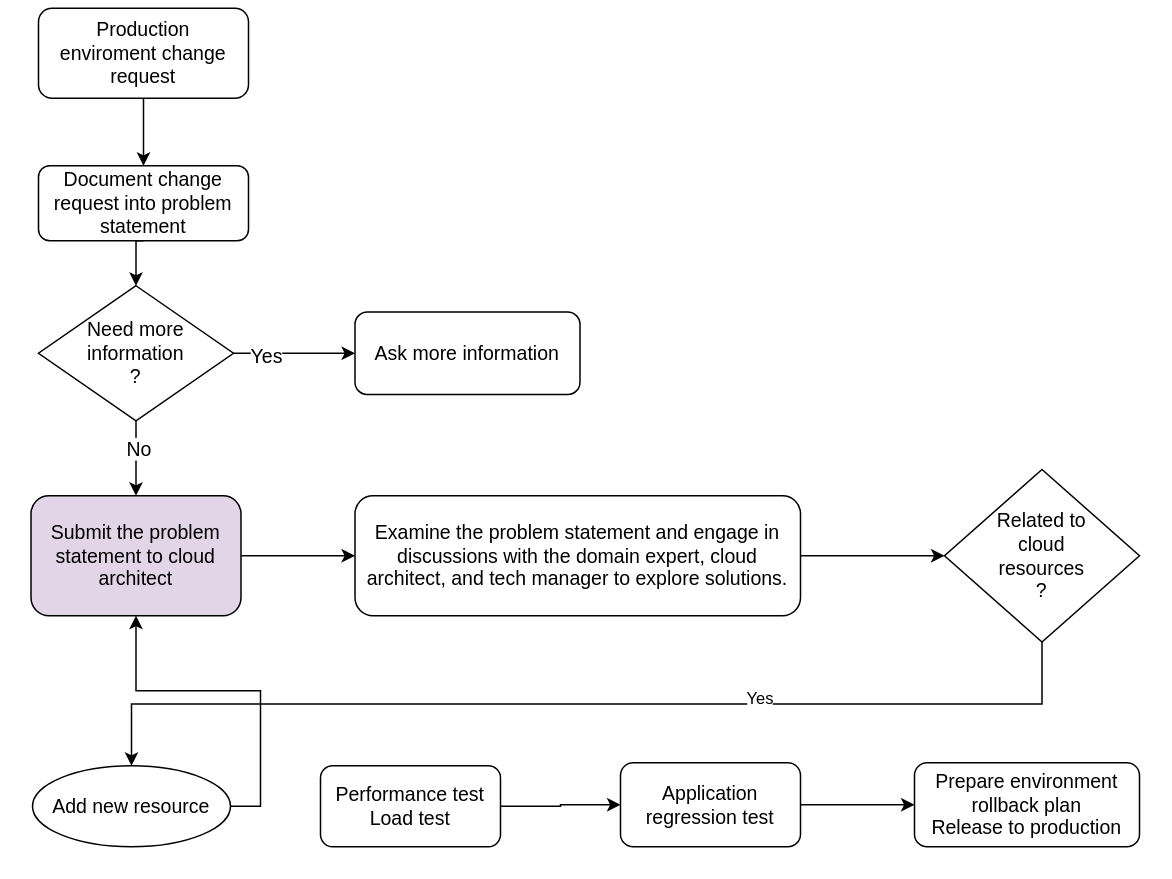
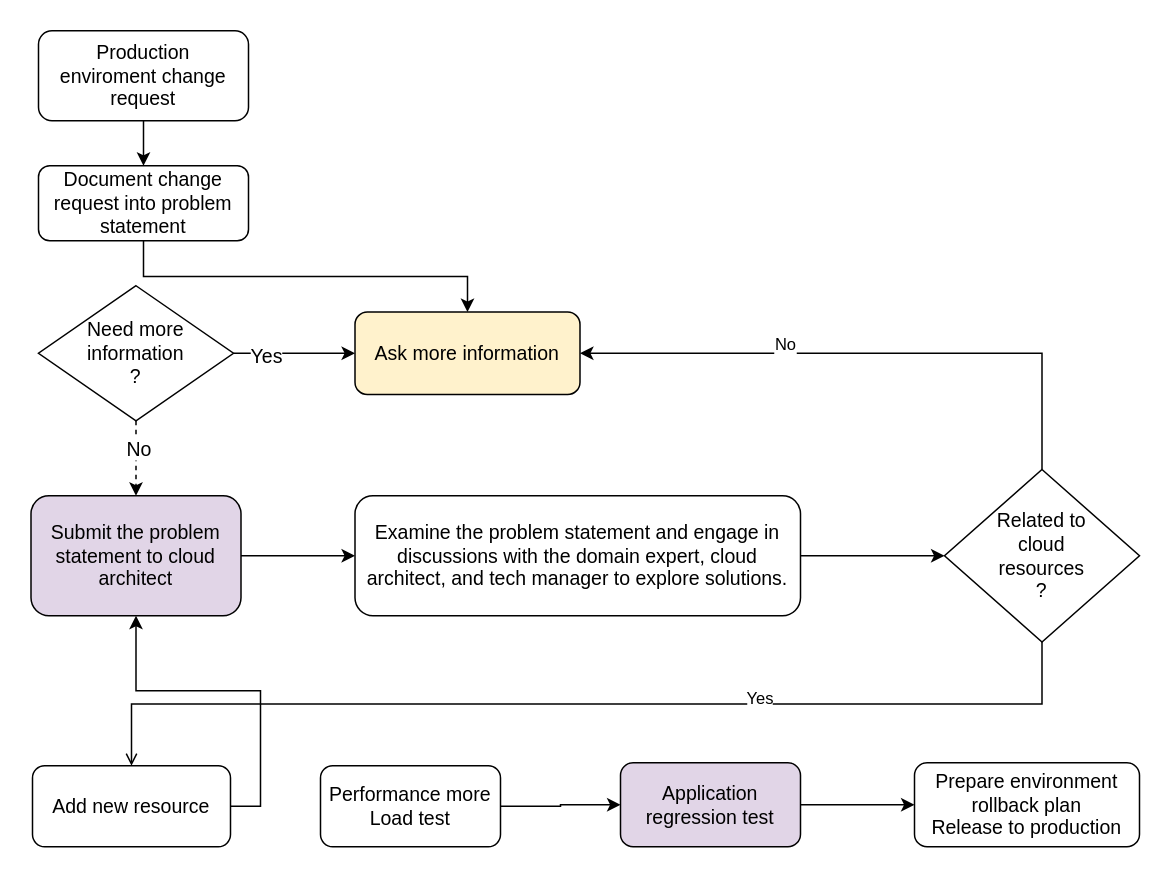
node "Productionenviroment change request": moved (143, 53) -> (143, 76)
edge "Document change request into problem statement" -> "Need more information ?": now "Document change request into problem statement" -> "Ask more information"
node "Ask more information": fillcolor #ffffff -> #fff2cc
edge "Related to cloud resources ?" -> "Ask more information": added, label "No"
edge "Need more information ?" -> "Submit the problem statement to cloud architect": style solid -> dashed
edge "Related to cloud resources ?" -> "Add new resource": arrowhead classic -> open
node "Application regression test": fillcolor #ffffff -> #e1d5e7
node "Add new resource": shape ellipse -> rounded rectangle
node "Performance testLoad test": label "Performance testLoad test" -> "Performance moreLoad test"
